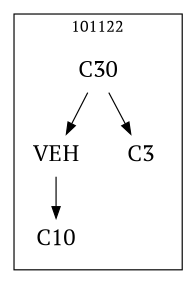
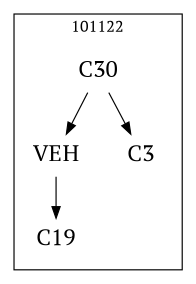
node "C10": label "C10" -> "C19"
